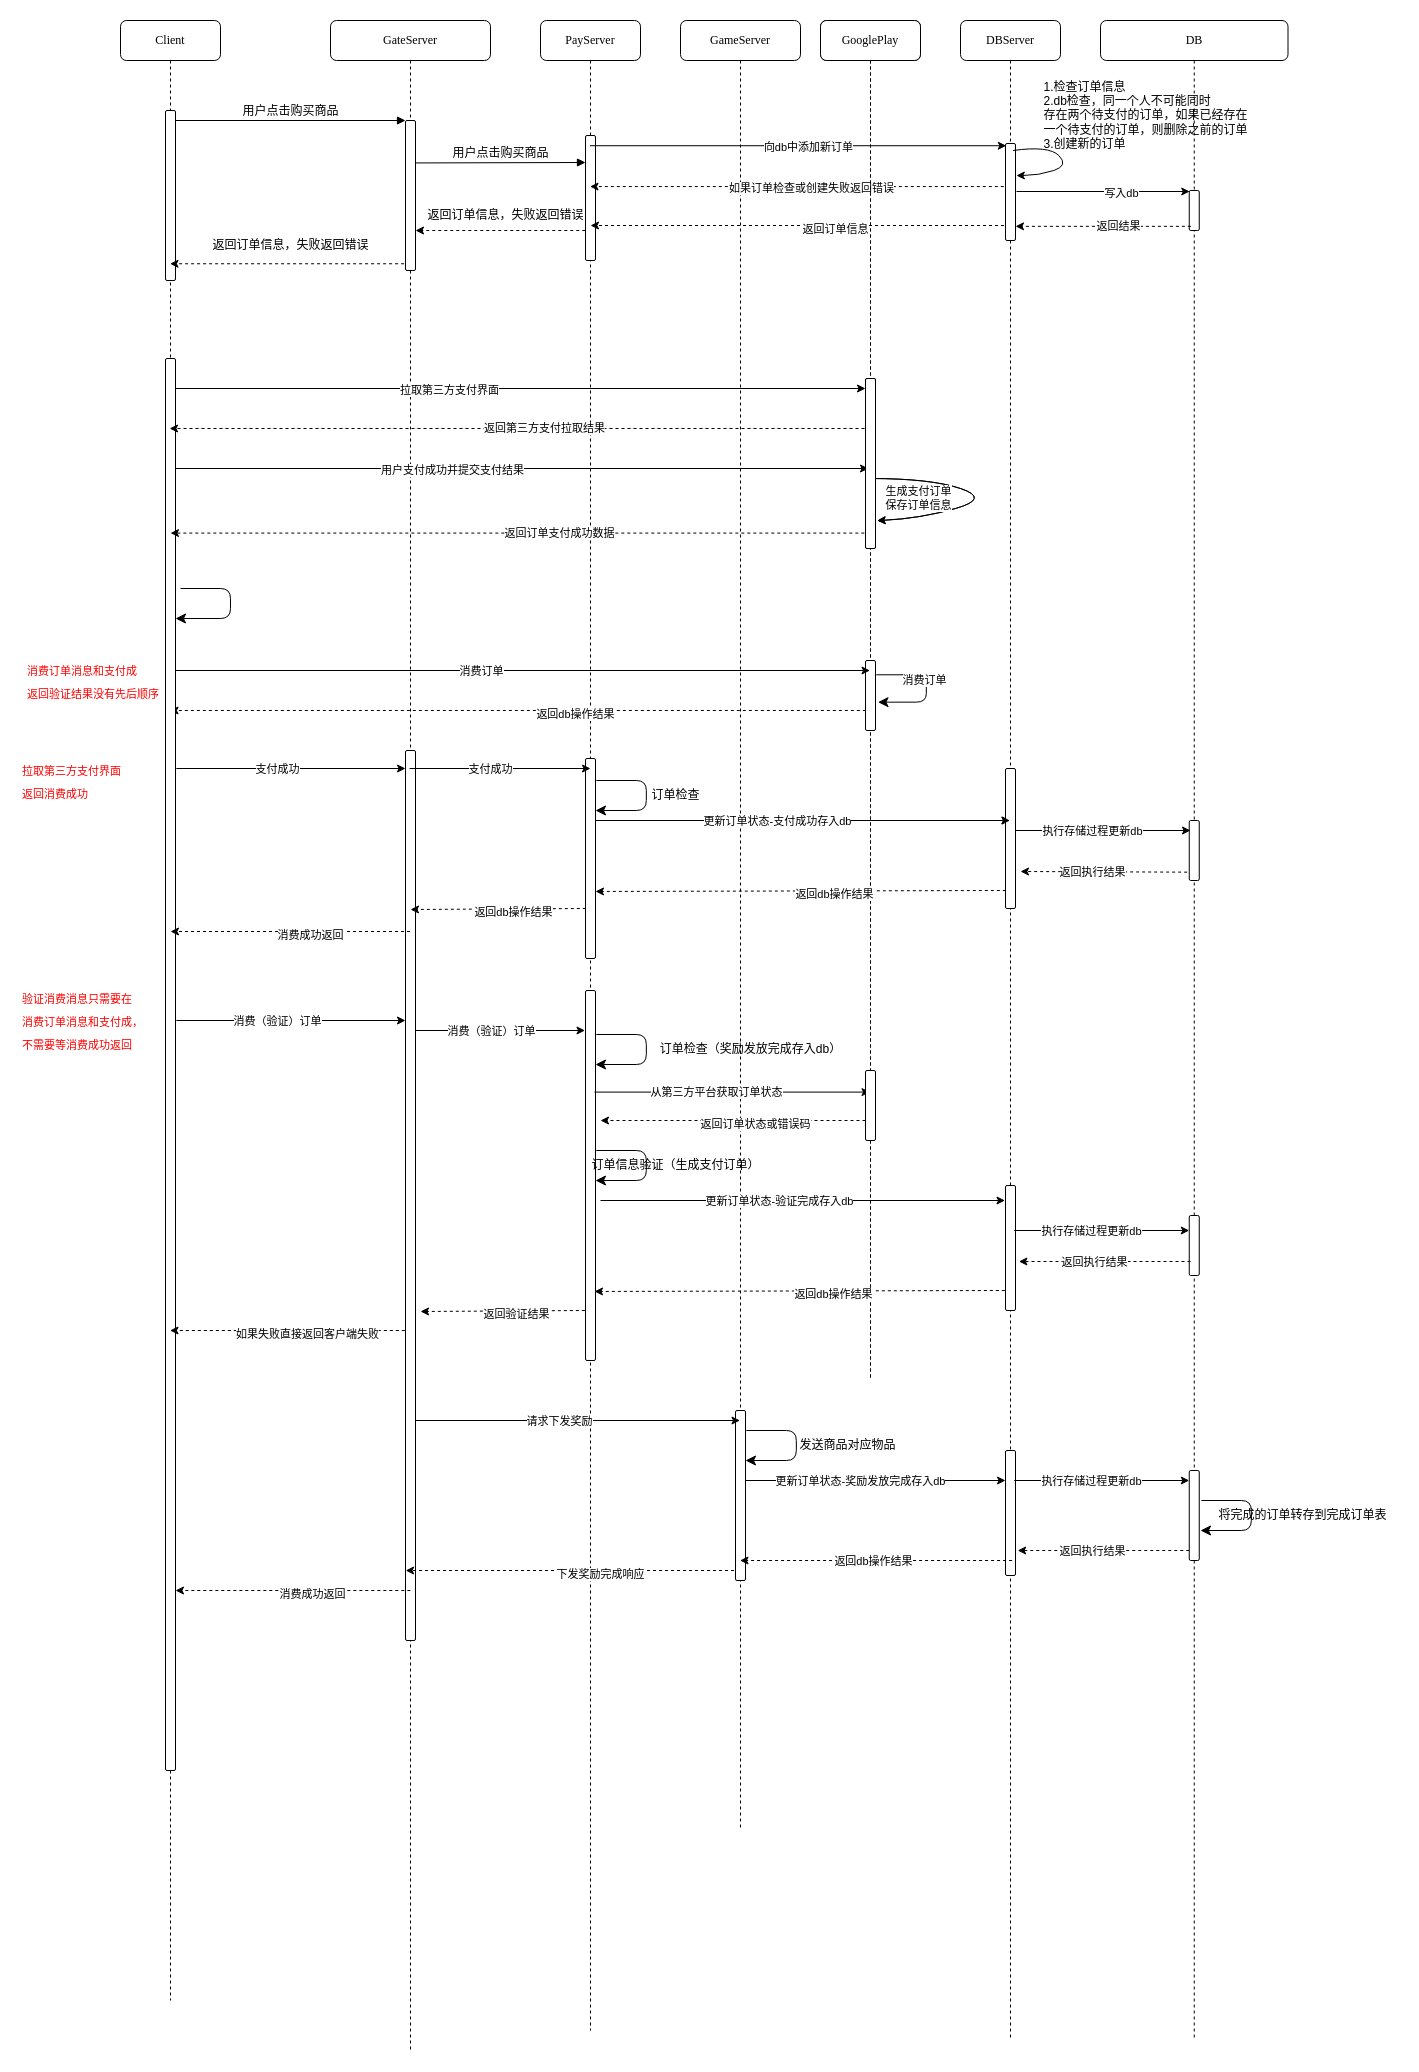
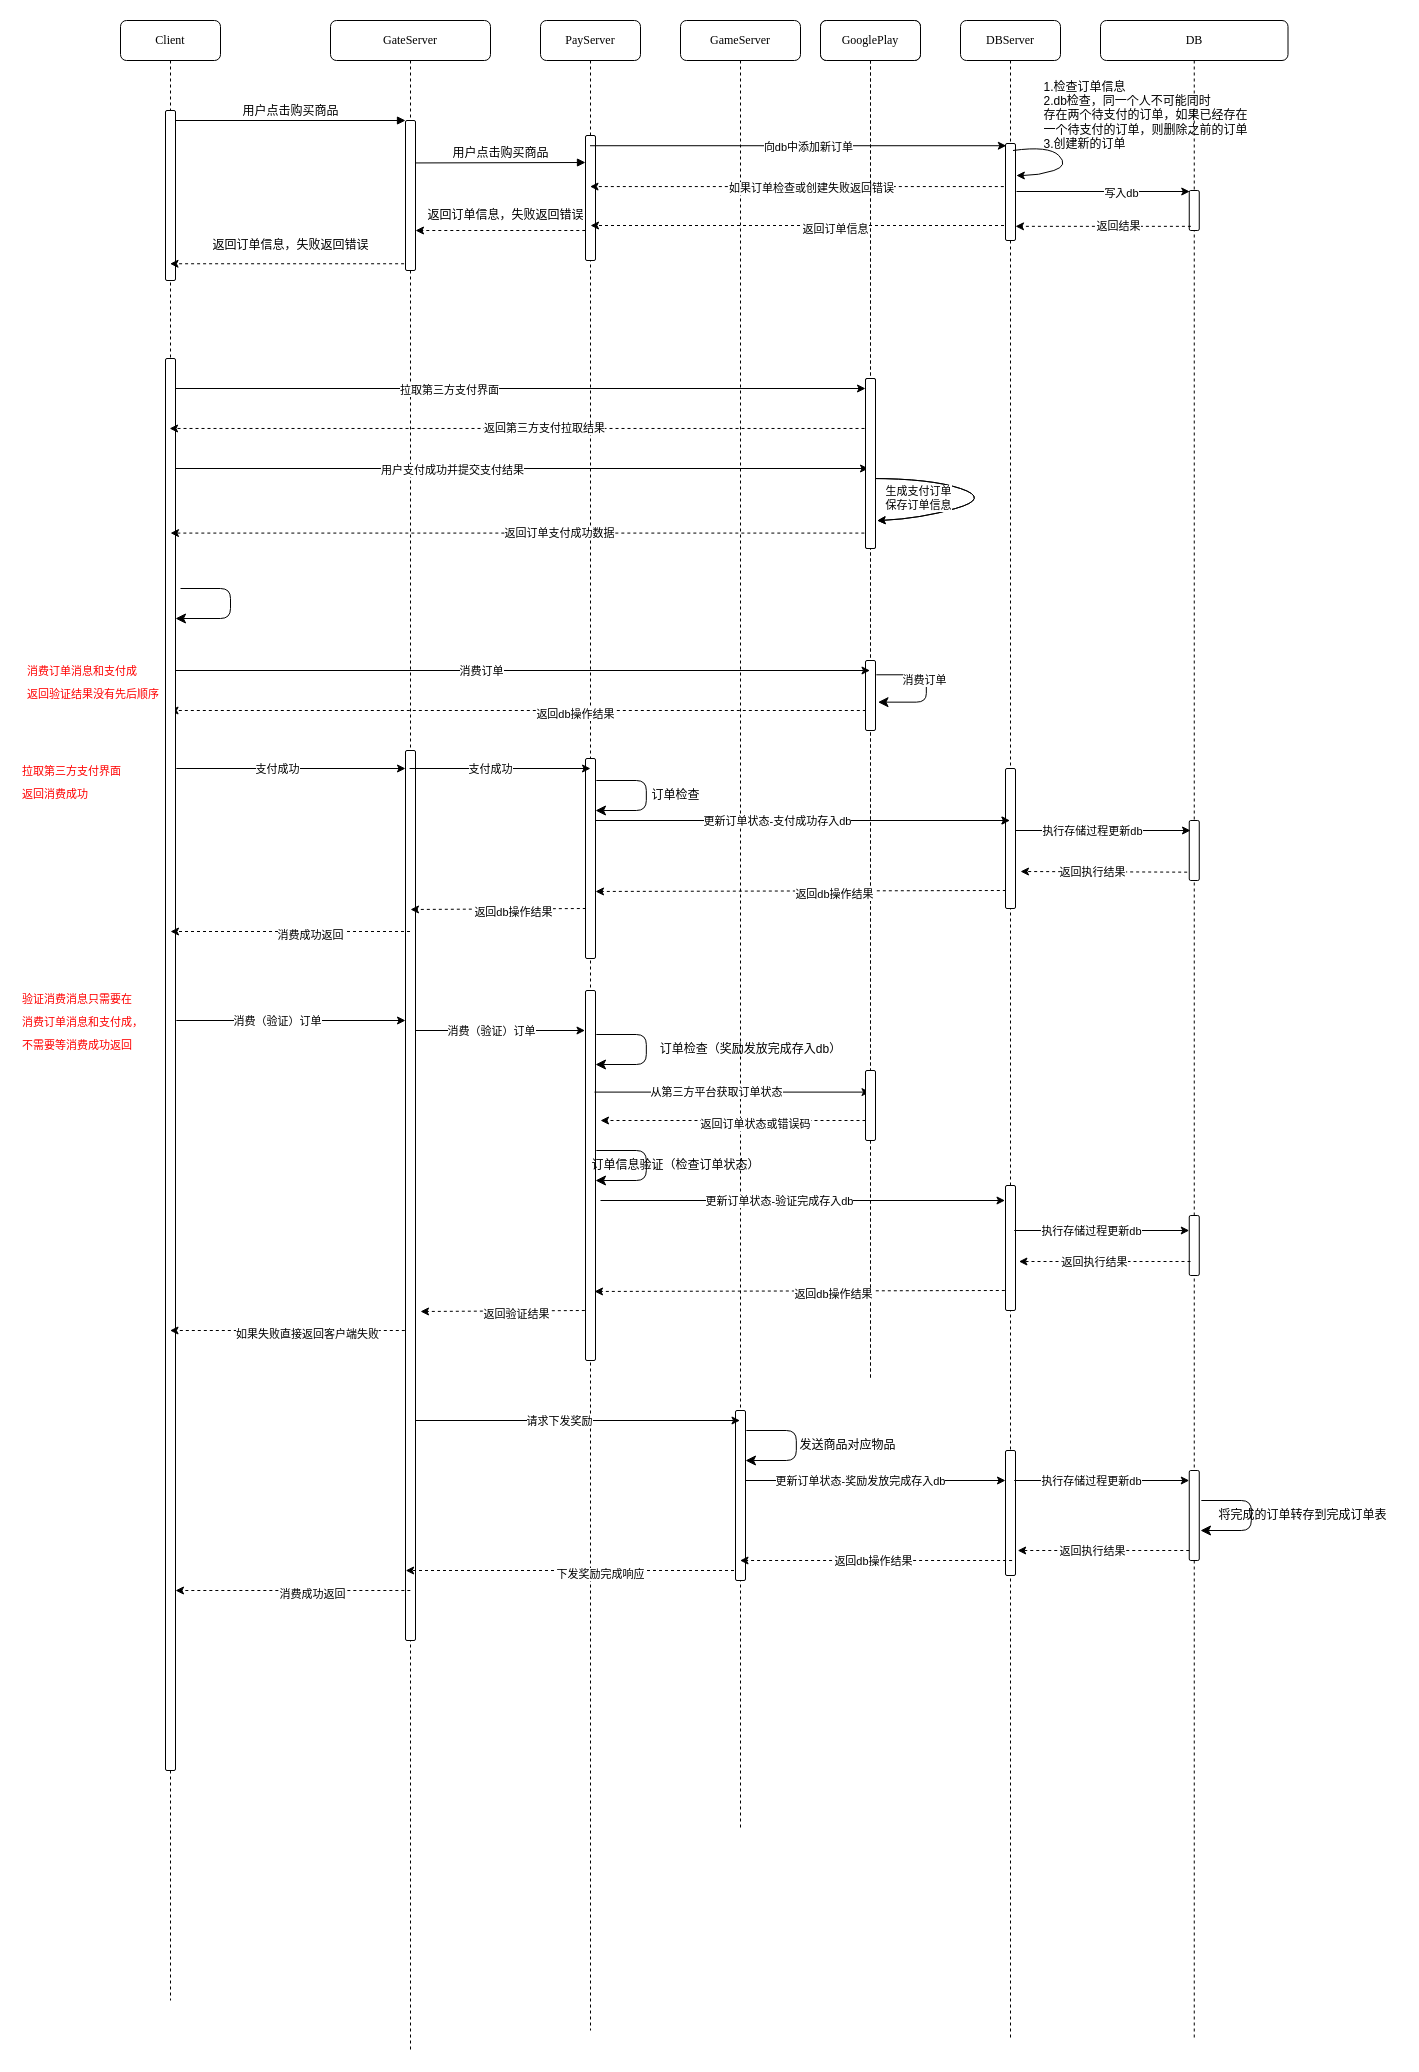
node "订单信息验证（生成支付订单）": label "订单信息验证（生成支付订单）" -> "订单信息验证（检查订单状态）"
